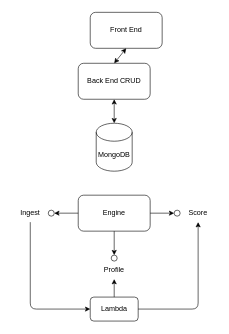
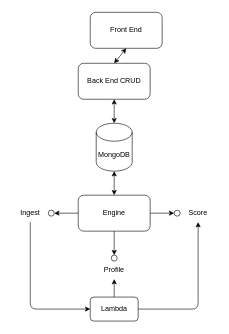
edge "MongoDB" -- "Engine": added
